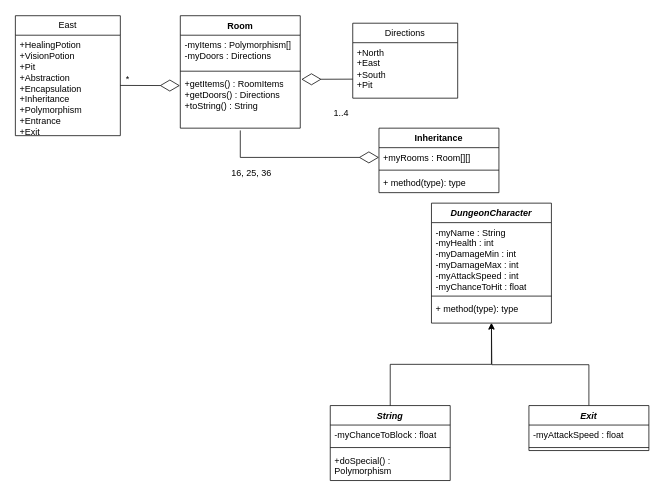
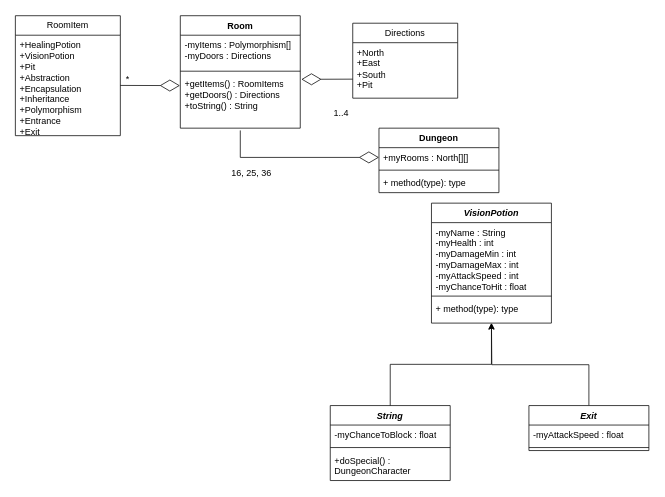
node "East": label "East" -> "RoomItem"
node "Inheritance": label "Inheritance" -> "Dungeon"
node "+myRooms : Room[][]": label "+myRooms : Room[][]" -> "+myRooms : North[][]"
node "DungeonCharacter": label "DungeonCharacter" -> "VisionPotion"
node "+doSpecial() : Polymorphism": label "+doSpecial() : Polymorphism" -> "+doSpecial() : DungeonCharacter"
